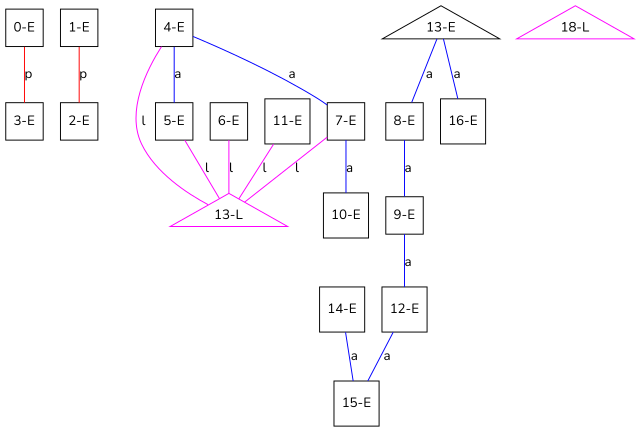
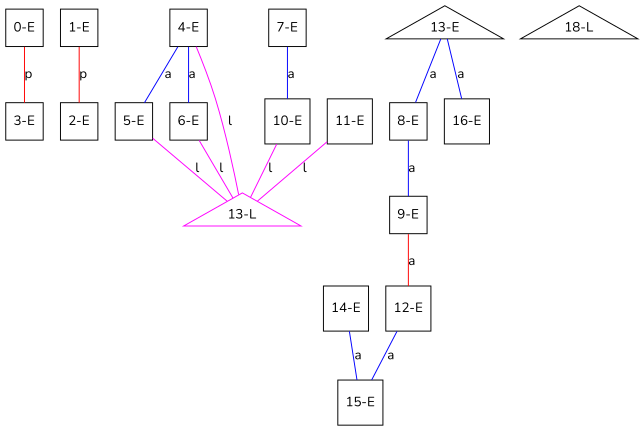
node "18-L": color magenta -> black
edge "4-E" -- "7-E": now "4-E" -- "6-E"
edge "7-E" -- "13-L": now "10-E" -- "13-L"
edge "9-E" -- "12-E": color blue -> red
